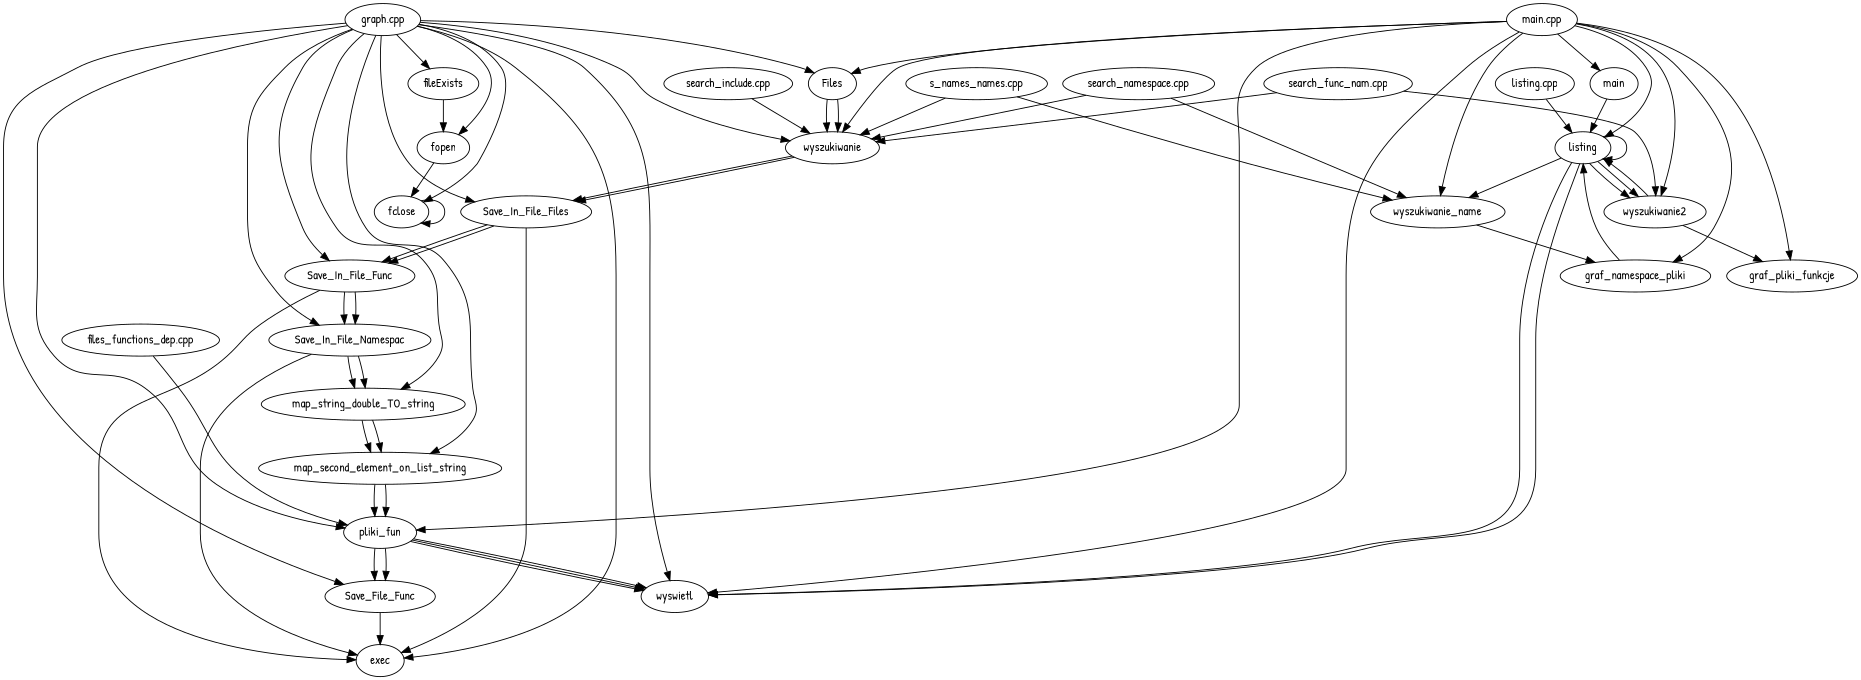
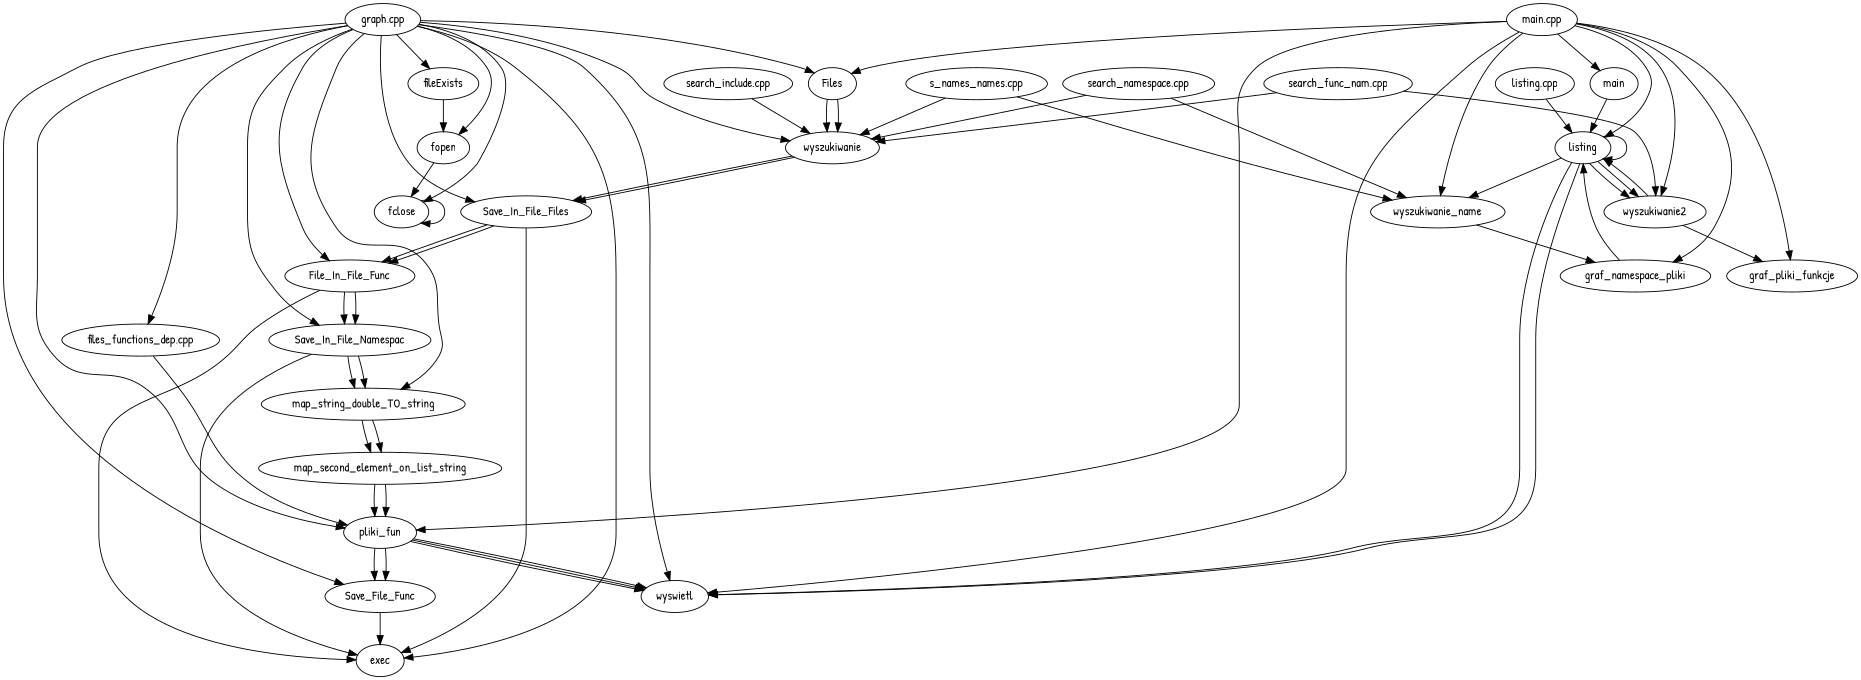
edge "main.cpp" -> "wyszukiwanie": removed
edge "graph.cpp" -> "map_second_element_on_list_string": now "graph.cpp" -> "files_functions_dep.cpp"
node "Save_In_File_Func": label "Save_In_File_Func" -> "File_In_File_Func"
